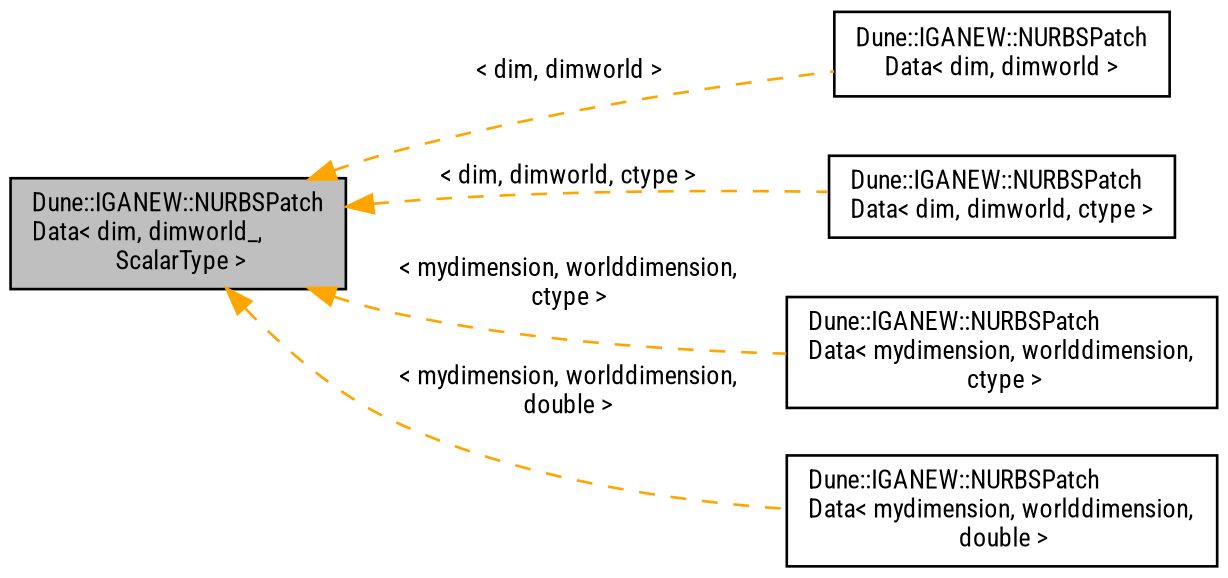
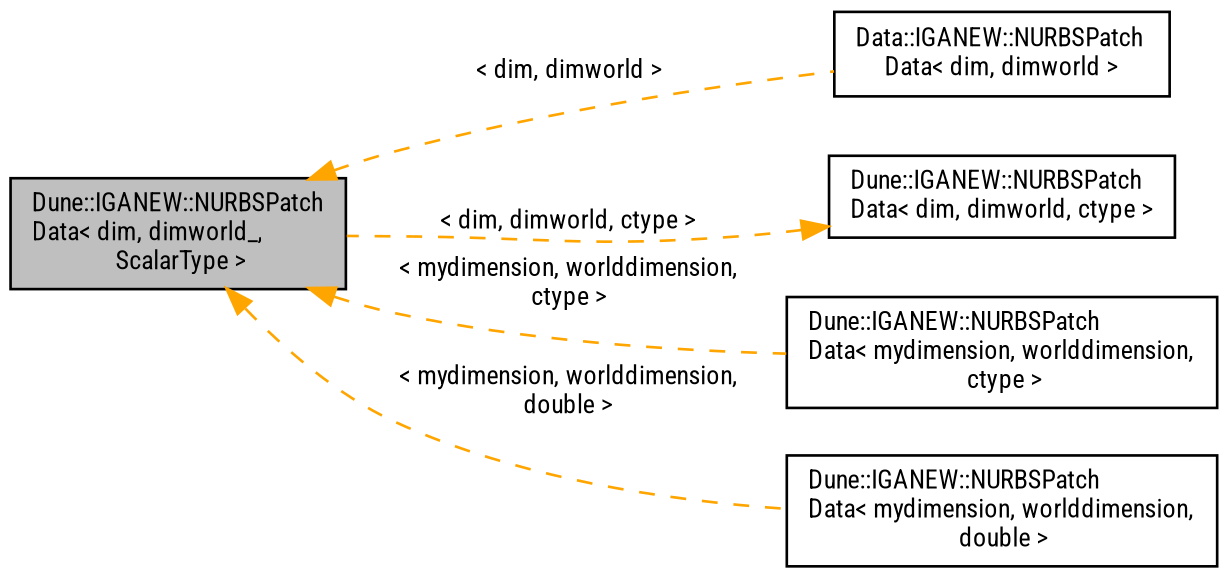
node "Dune::IGANEW::NURBSPatch Data< dim, dimworld >": label "Dune::IGANEW::NURBSPatch Data< dim, dimworld >" -> "Data::IGANEW::NURBSPatch Data< dim, dimworld >"
edge "Dune::IGANEW::NURBSPatch Data< dim, dimworld, ctype >" -> "Dune::IGANEW::NURBSPatch Data< dim, dimworld_, ScalarType >": reversed
